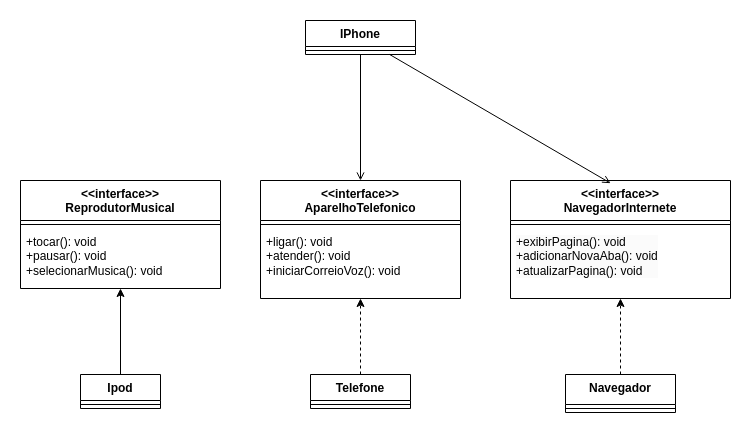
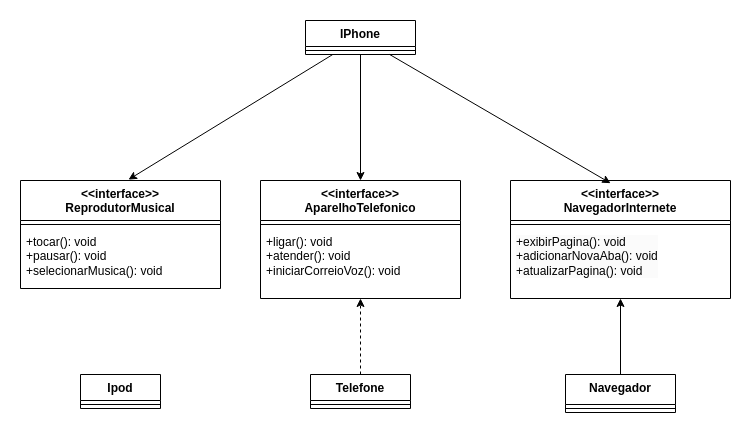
edge "IPhone" -> "<<interface>> ReprodutorMusical": added
edge "IPhone" -> "<<interface>> AparelhoTelefonico": arrowhead open -> classic
edge "IPhone" -> "<<interface>> NavegadorInternete": arrowhead open -> classic
edge "Ipod" -> "<<interface>> ReprodutorMusical": removed
edge "Navegador" -> "<<interface>> NavegadorInternete": style dashed -> solid
